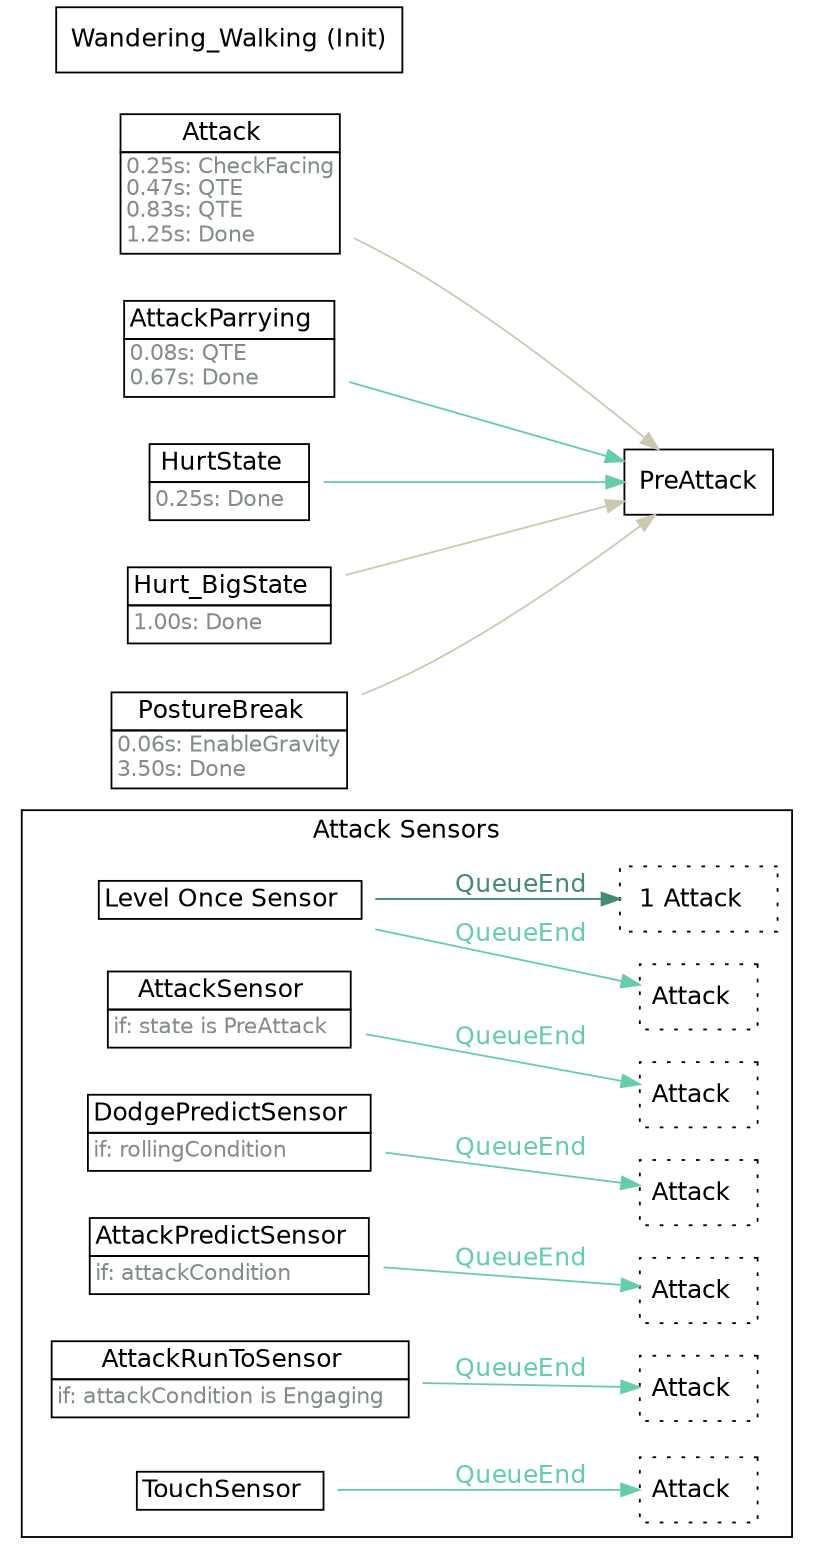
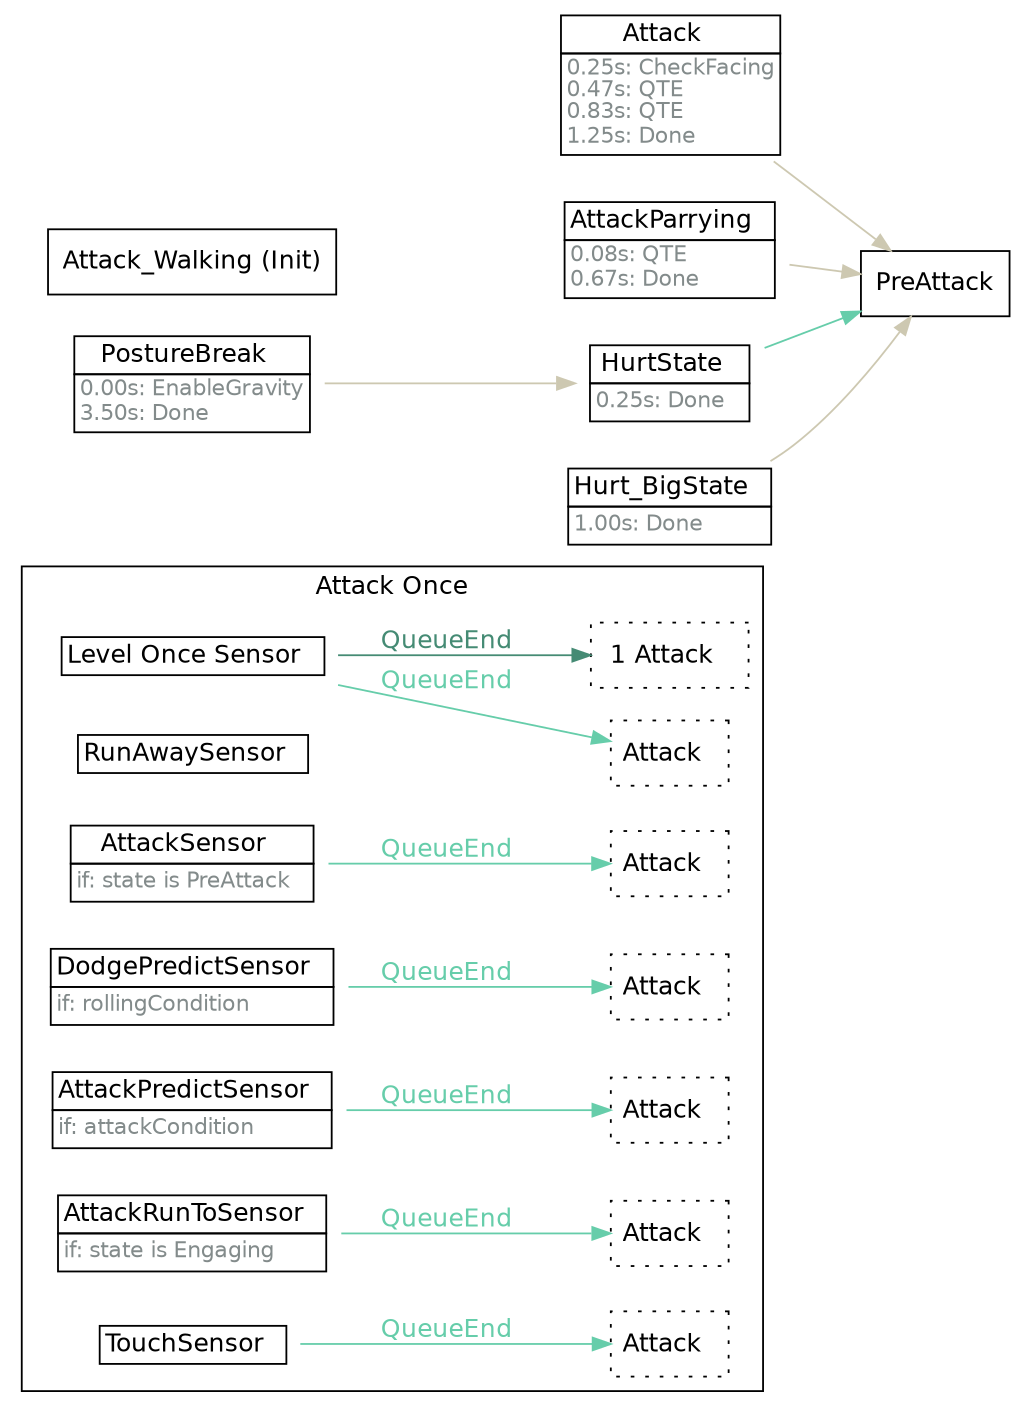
node "Wandering_Walking (Init)": label "Wandering_Walking (Init)" -> "Attack_Walking (Init)"
edge "AttackParrying" -> "PreAttack": color aquamarine3 -> cornsilk3
edge "PostureBreak" -> "PreAttack": now "PostureBreak" -> "HurtState"
node "PostureBreak": text "0.06s: EnableGravity" -> "0.00s: EnableGravity"
node "RunAwaySensor": added
cluster "Attack Sensors": label "Attack Sensors" -> "Attack Once"
node "AttackRunToSensor": text "if: attackCondition is Engaging" -> "if: state is Engaging"
